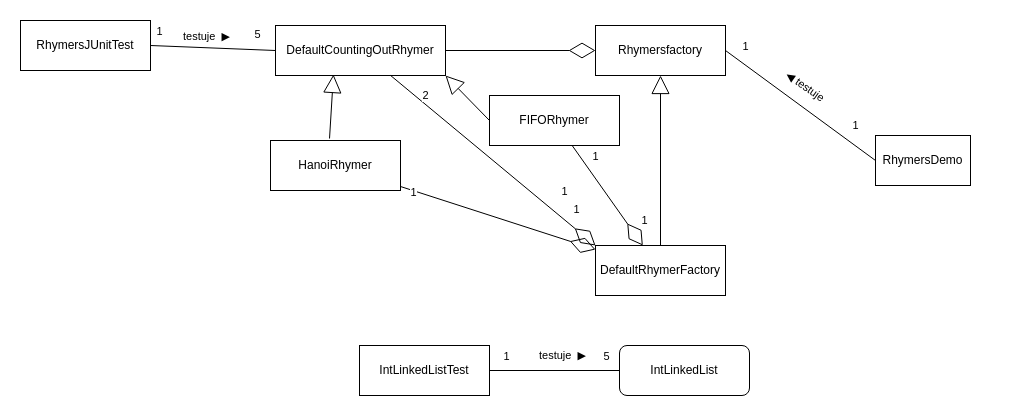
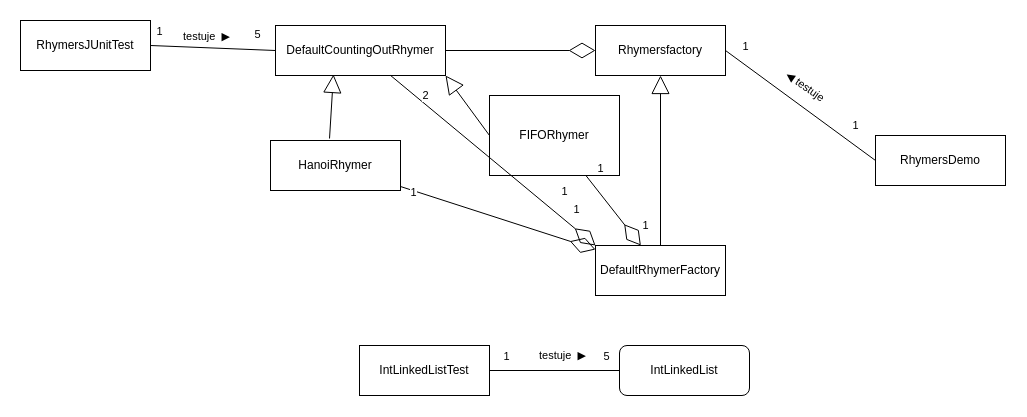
node "FIFORhymer": size 130x50 -> 130x80
node "RhymersDemo": size 95x50 -> 130x50
